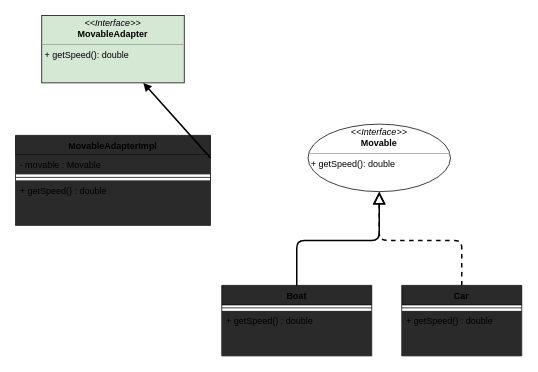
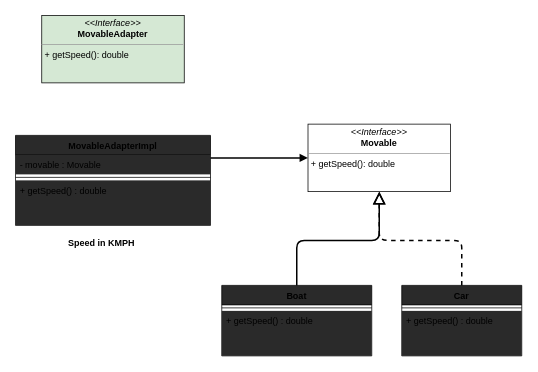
edge "MovableAdapterImpl" -> "<<Interface>> MovableAdapter + getSpeed(): double": now "MovableAdapterImpl" -> "<<Interface>> Movable + getSpeed(): double"
node "<<Interface>> Movable + getSpeed(): double": shape ellipse -> rectangle
node "Speed in KMPH": added
